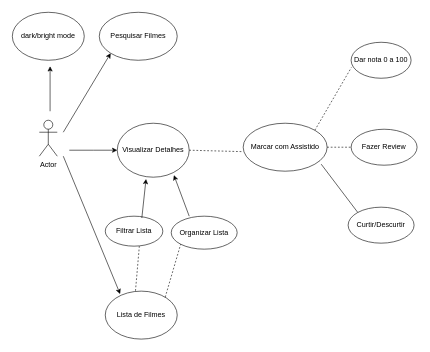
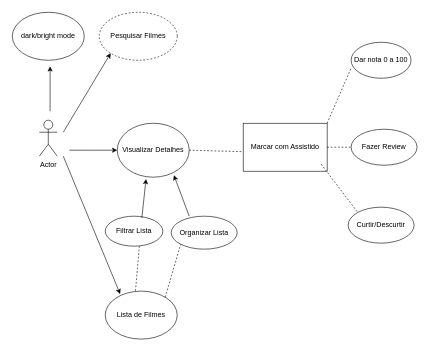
node "Pesquisar Filmes": style solid -> dashed
node "Marcar com Assistido": shape ellipse -> rectangle
edge "Marcar com Assistido" -- "Curtir/Descurtir": style solid -> dashed
